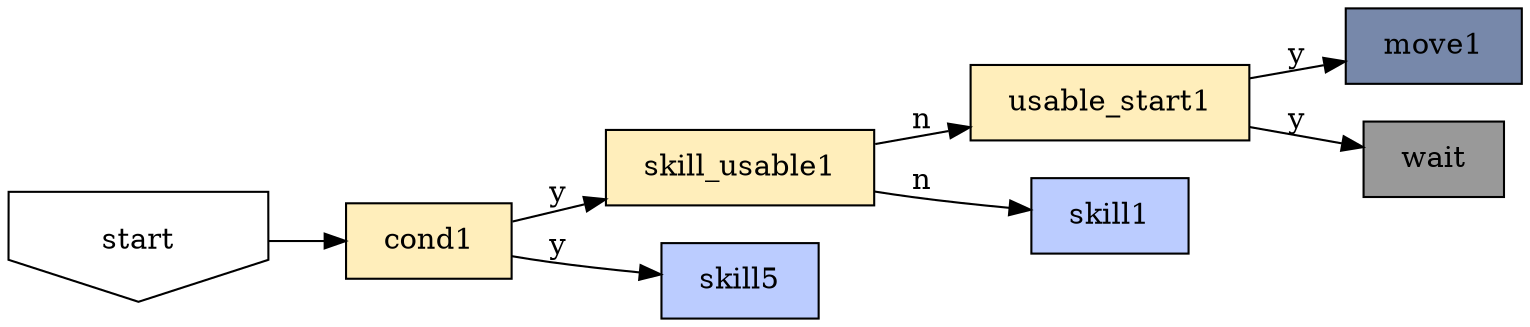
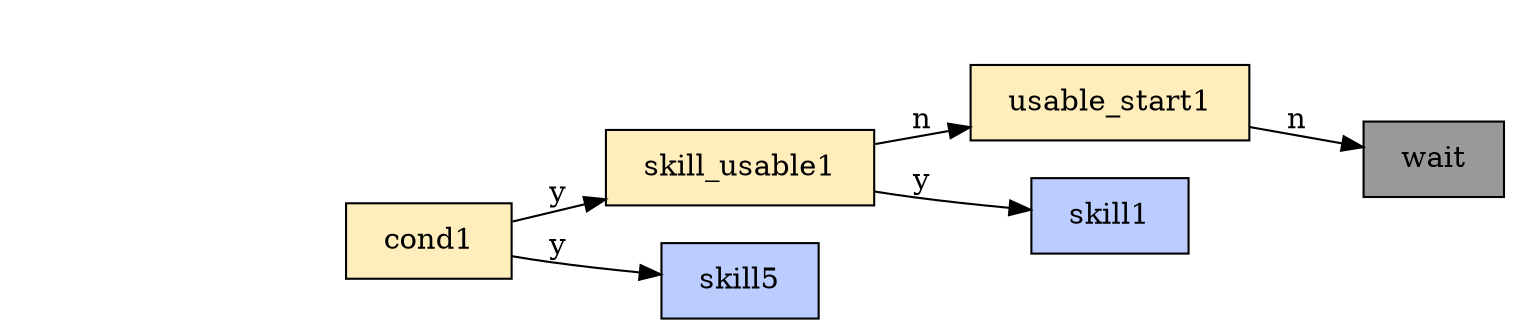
node "move1": removed
edge "usable_start1" -> "wait": label "y" -> "n"
edge "skill_usable1" -> "skill1": label "n" -> "y"
node "start": removed
